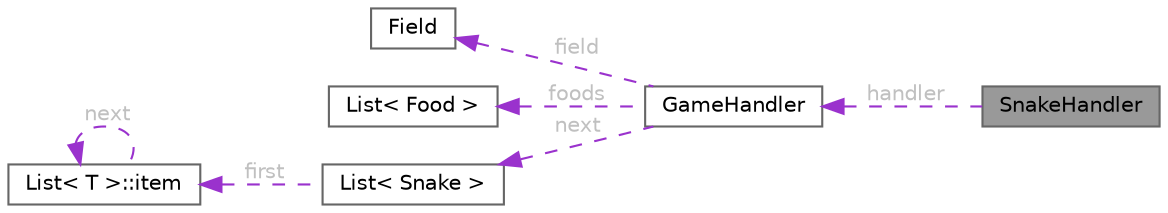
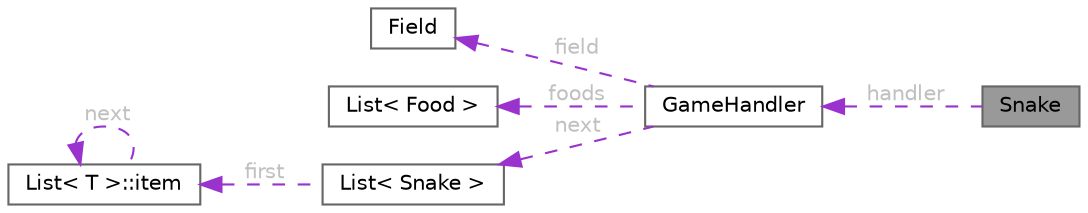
node "SnakeHandler": label "SnakeHandler" -> "Snake"
